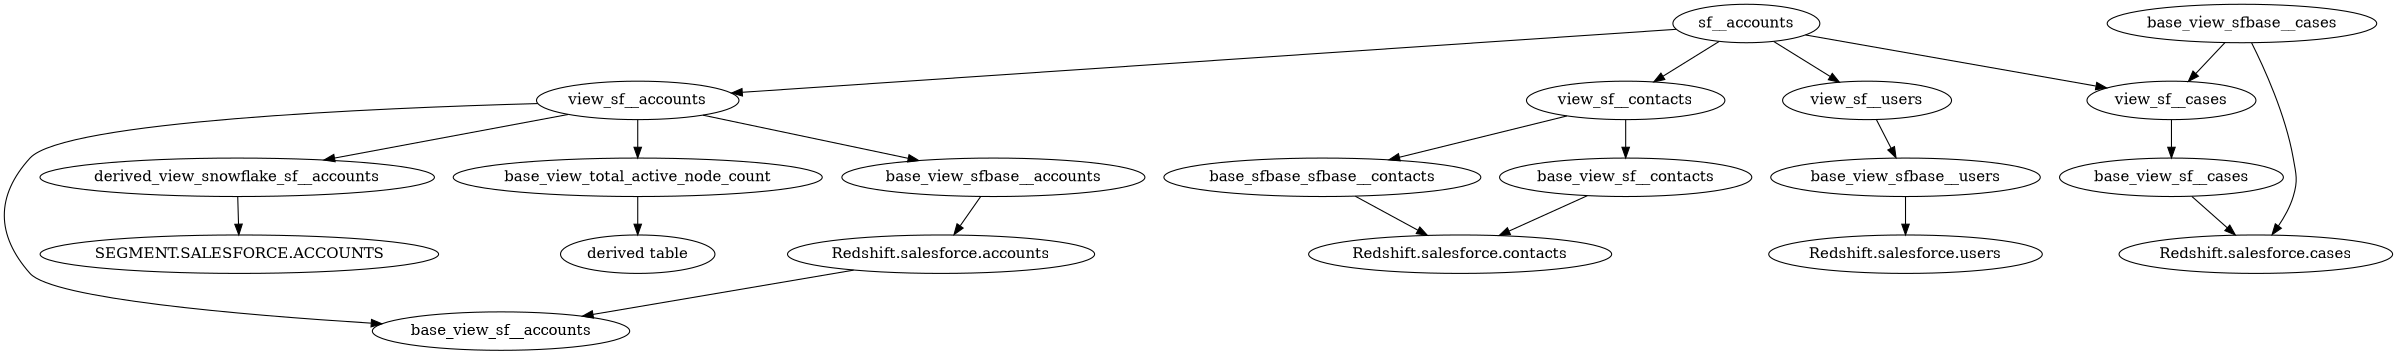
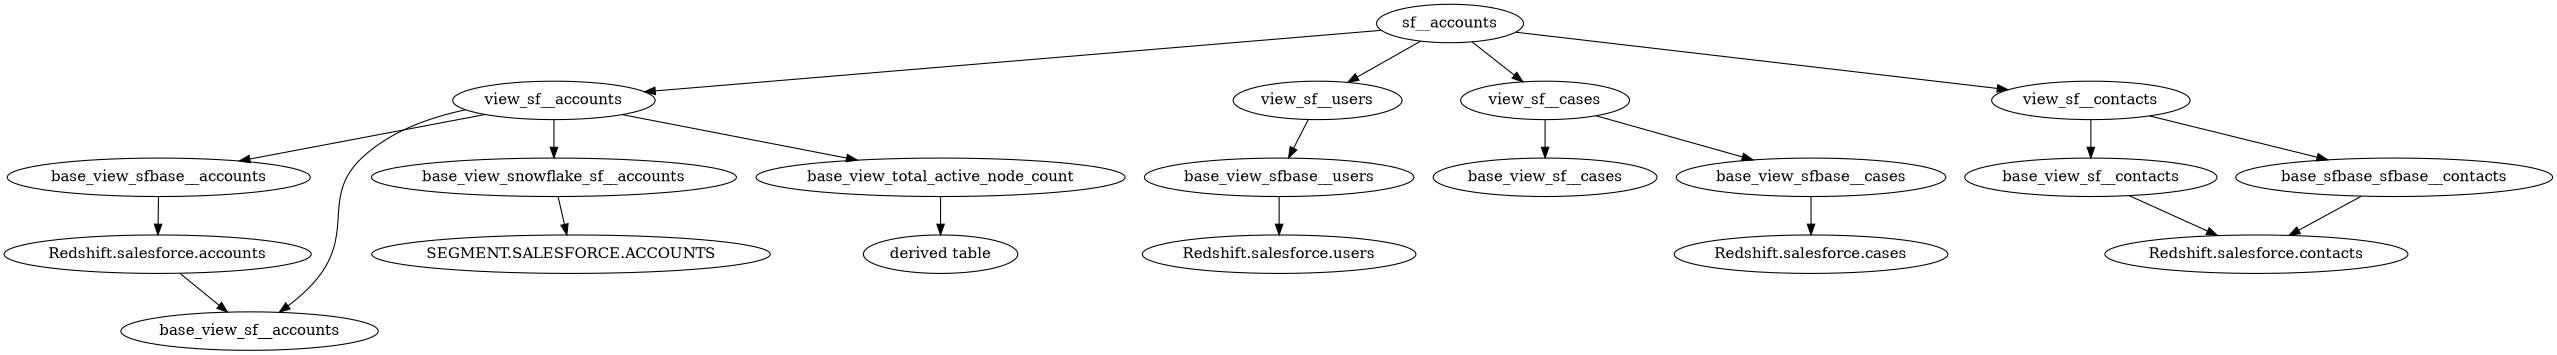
edge "base_view_sfbase__cases" -> "view_sf__cases": reversed
node "derived_view_snowflake_sf__accounts": label "derived_view_snowflake_sf__accounts" -> "base_view_snowflake_sf__accounts"
edge "base_view_sf__cases" -> "Redshift.salesforce.cases": removed
